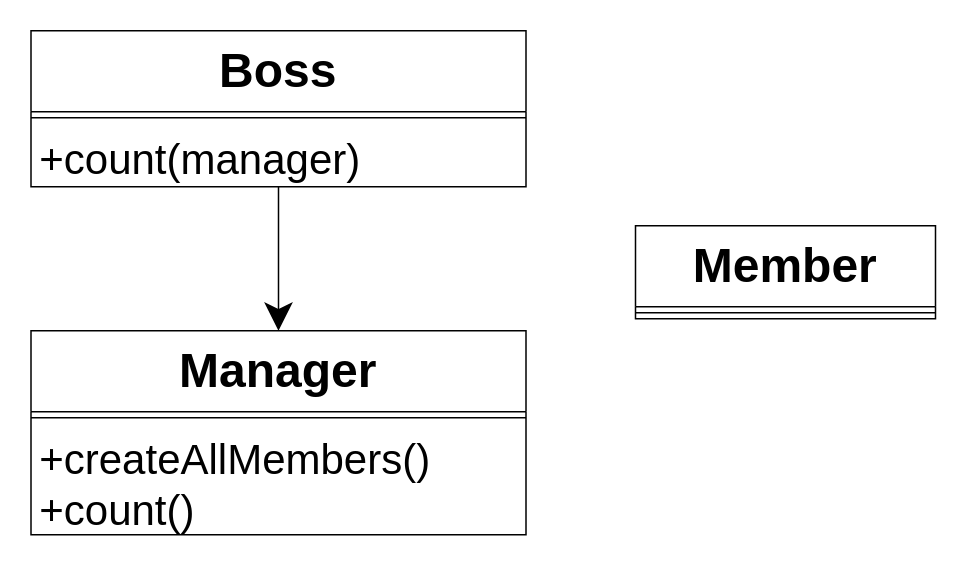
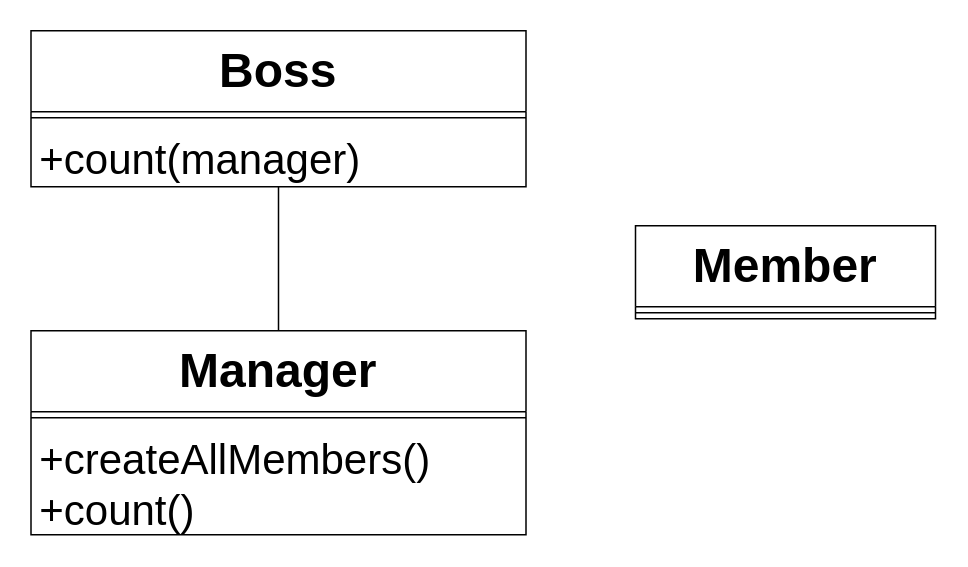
edge "Boss" -> "Manager": arrowhead classic -> none
